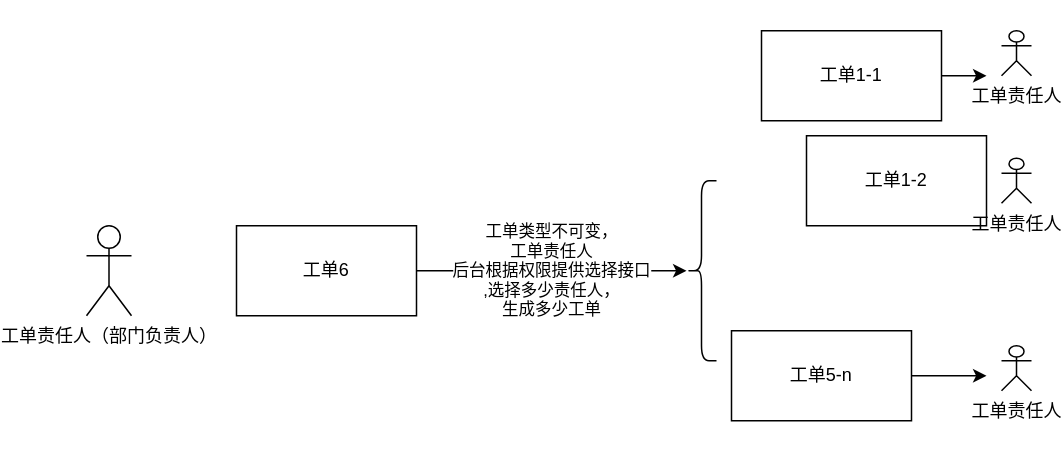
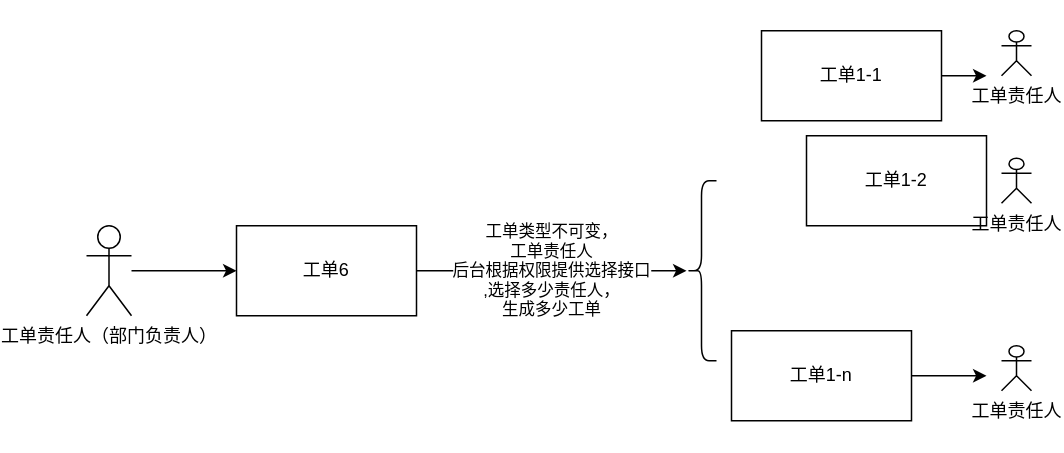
edge "工单责任人（部门负责人）" -> "工单6": added
node "工单5-n": label "工单5-n" -> "工单1-n"
